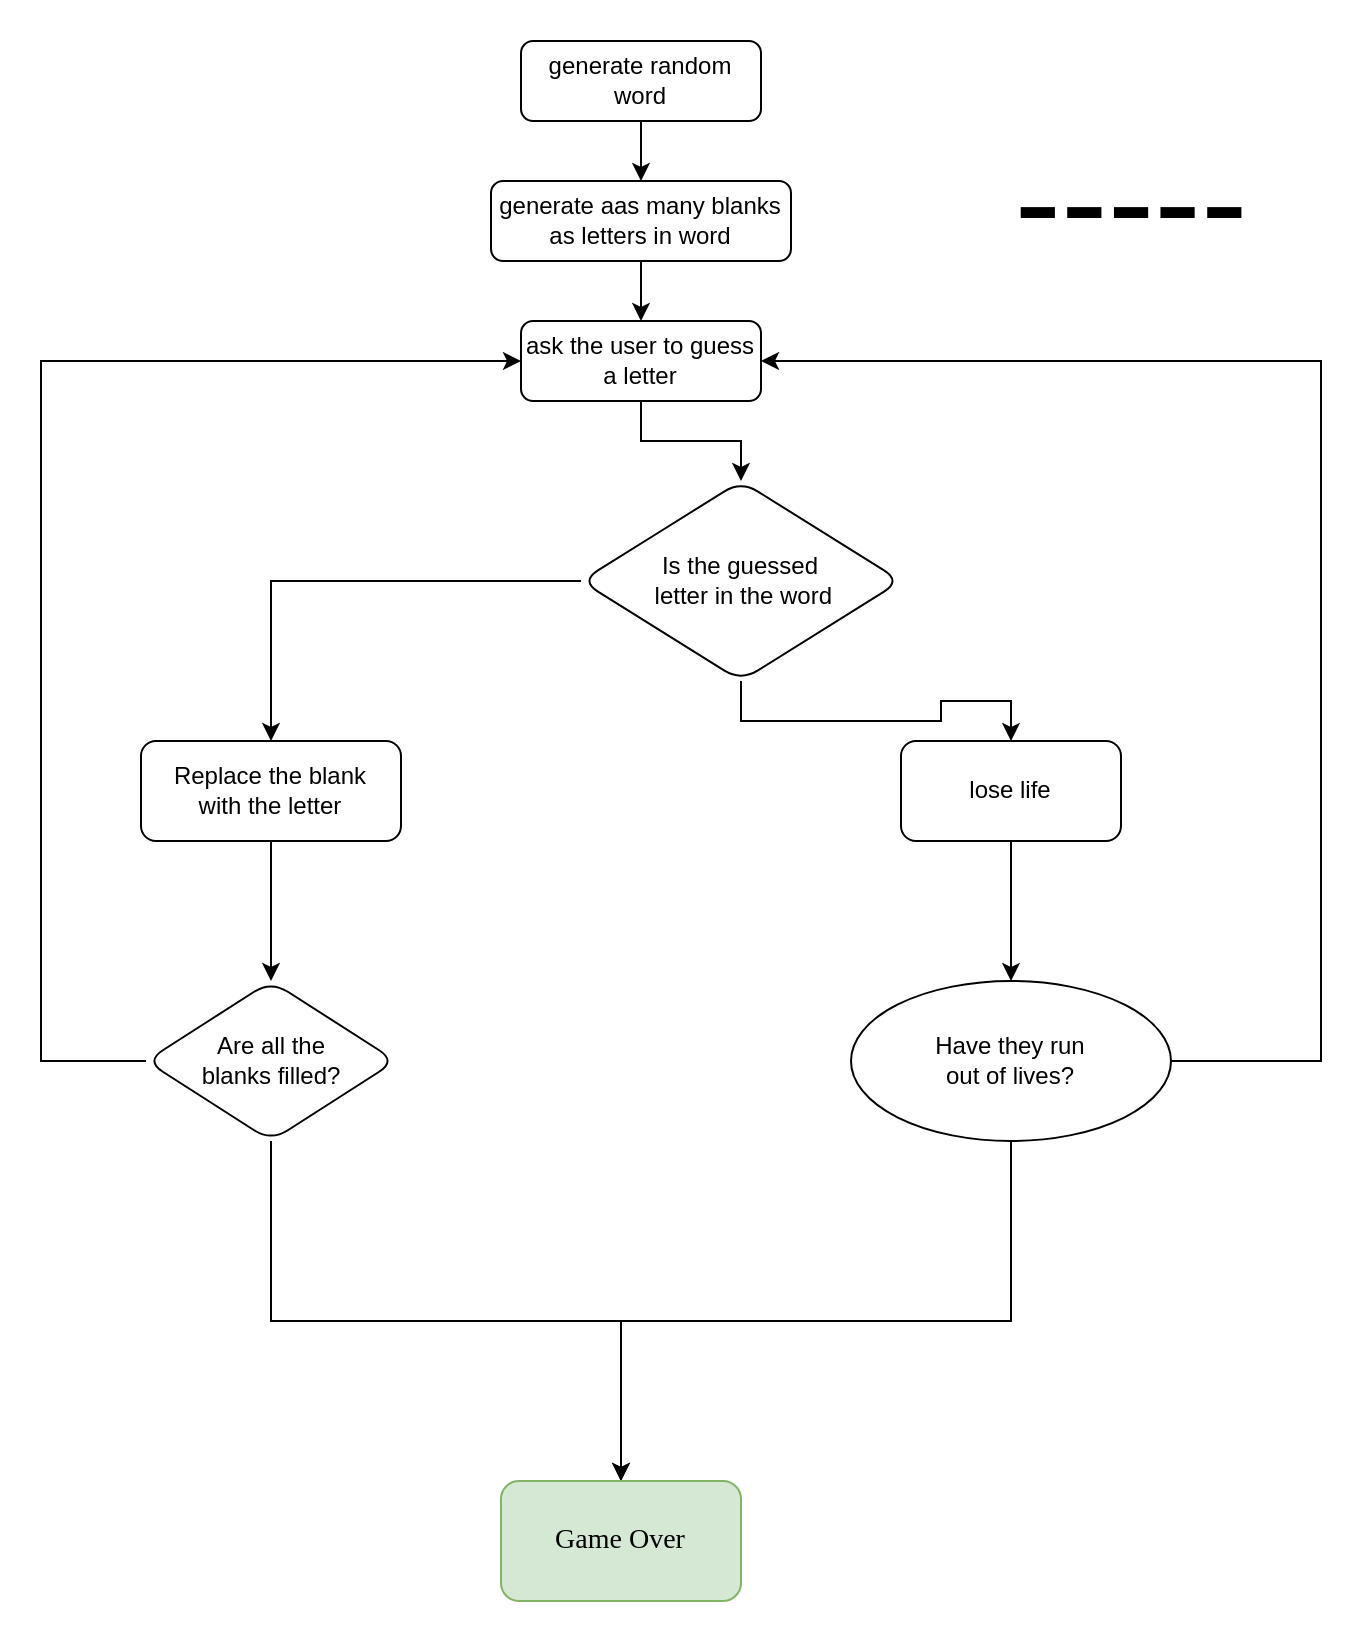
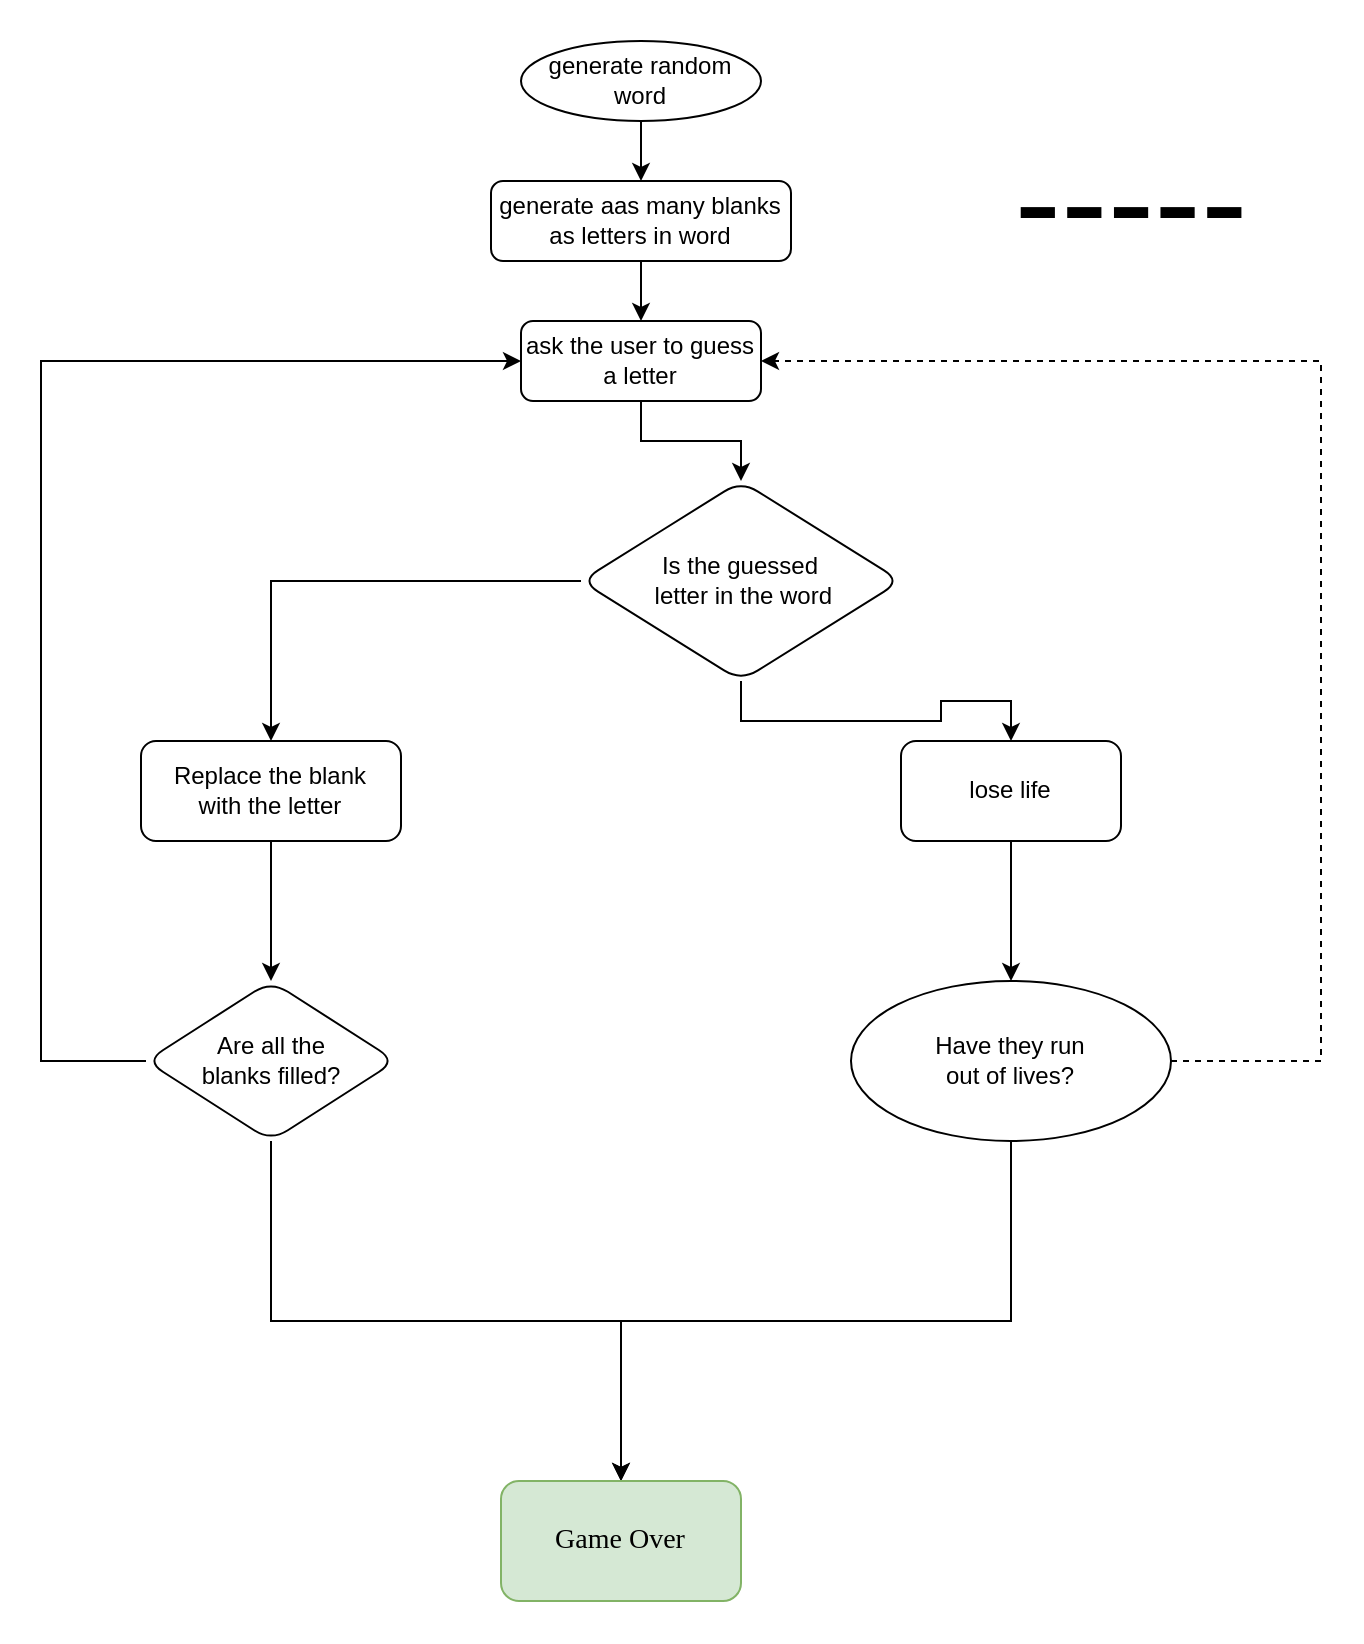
node "generate random word": shape rounded rectangle -> ellipse
edge "Have they run out of lives?" -> "ask the user to guess a letter": style solid -> dashed
